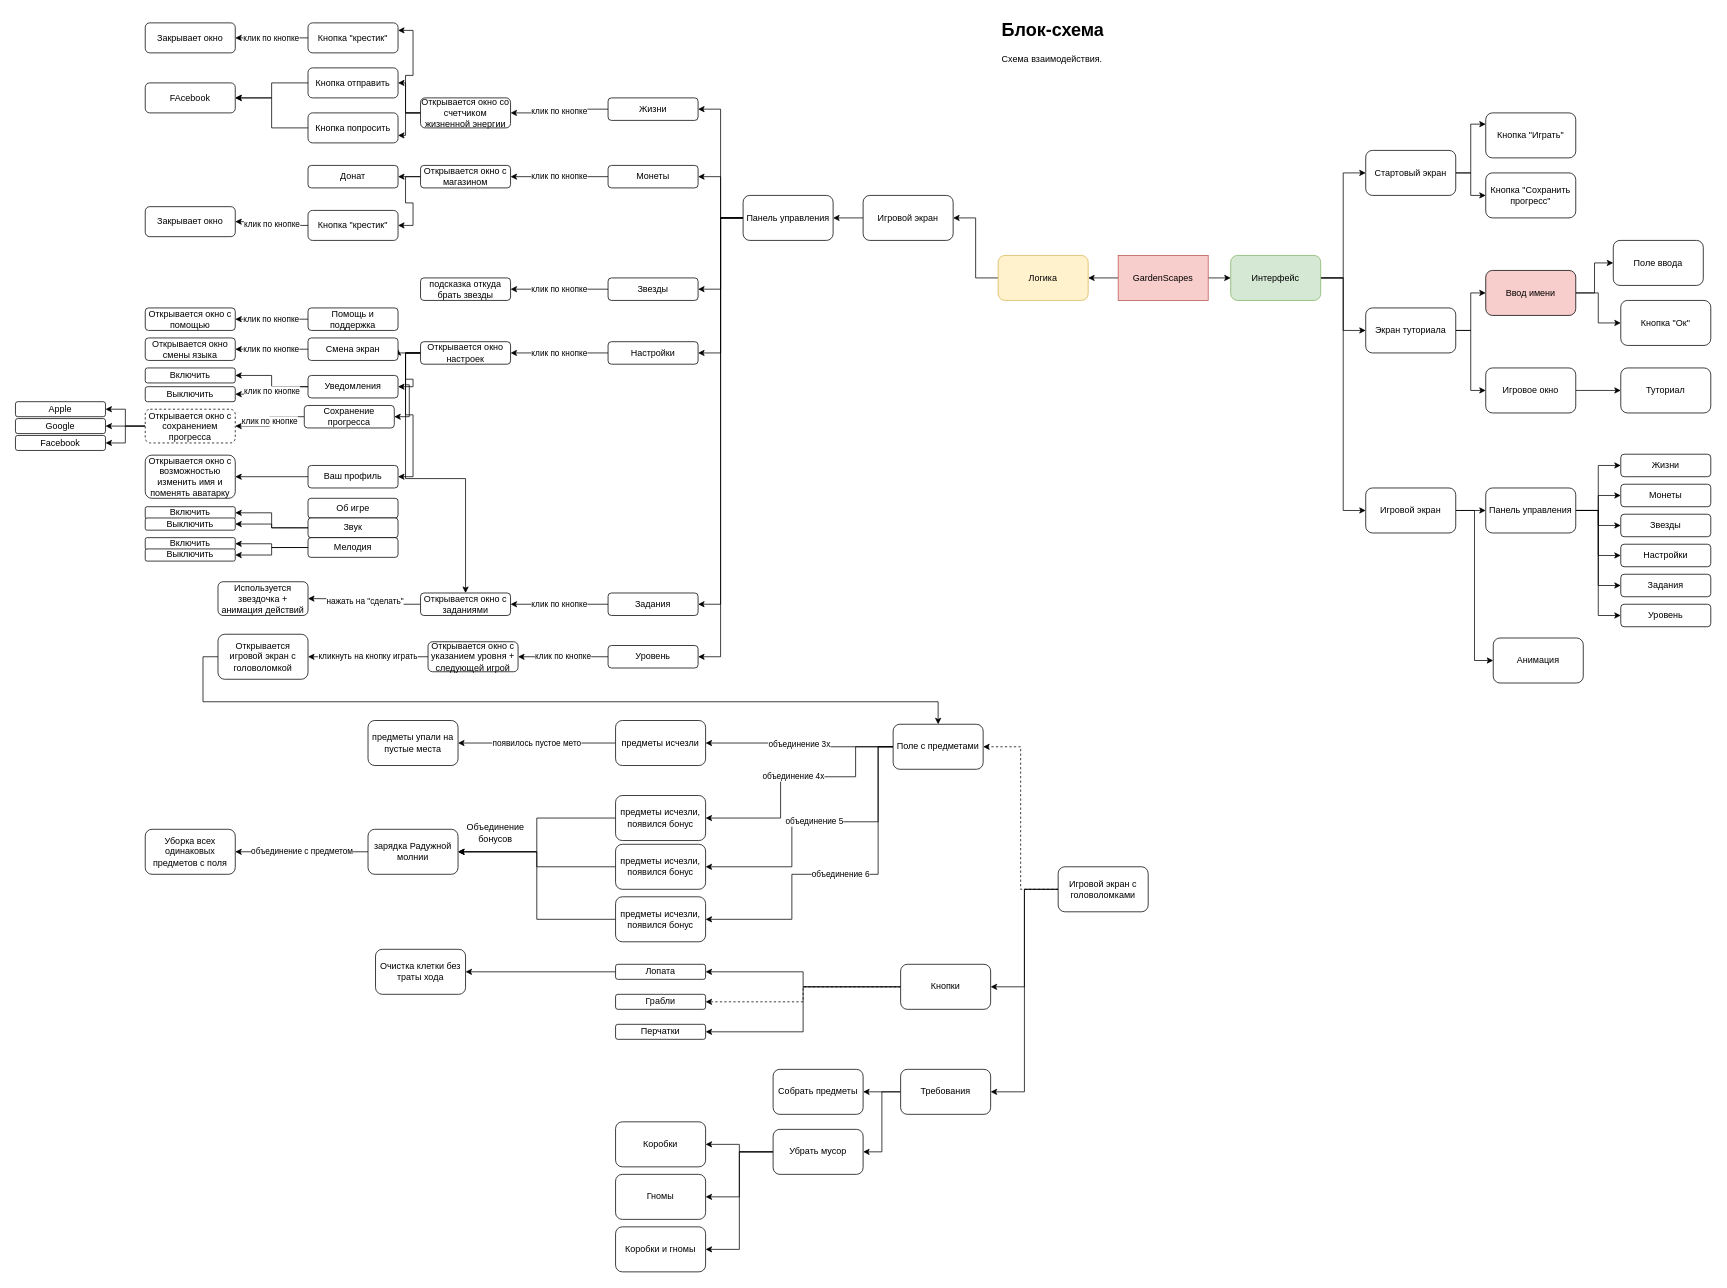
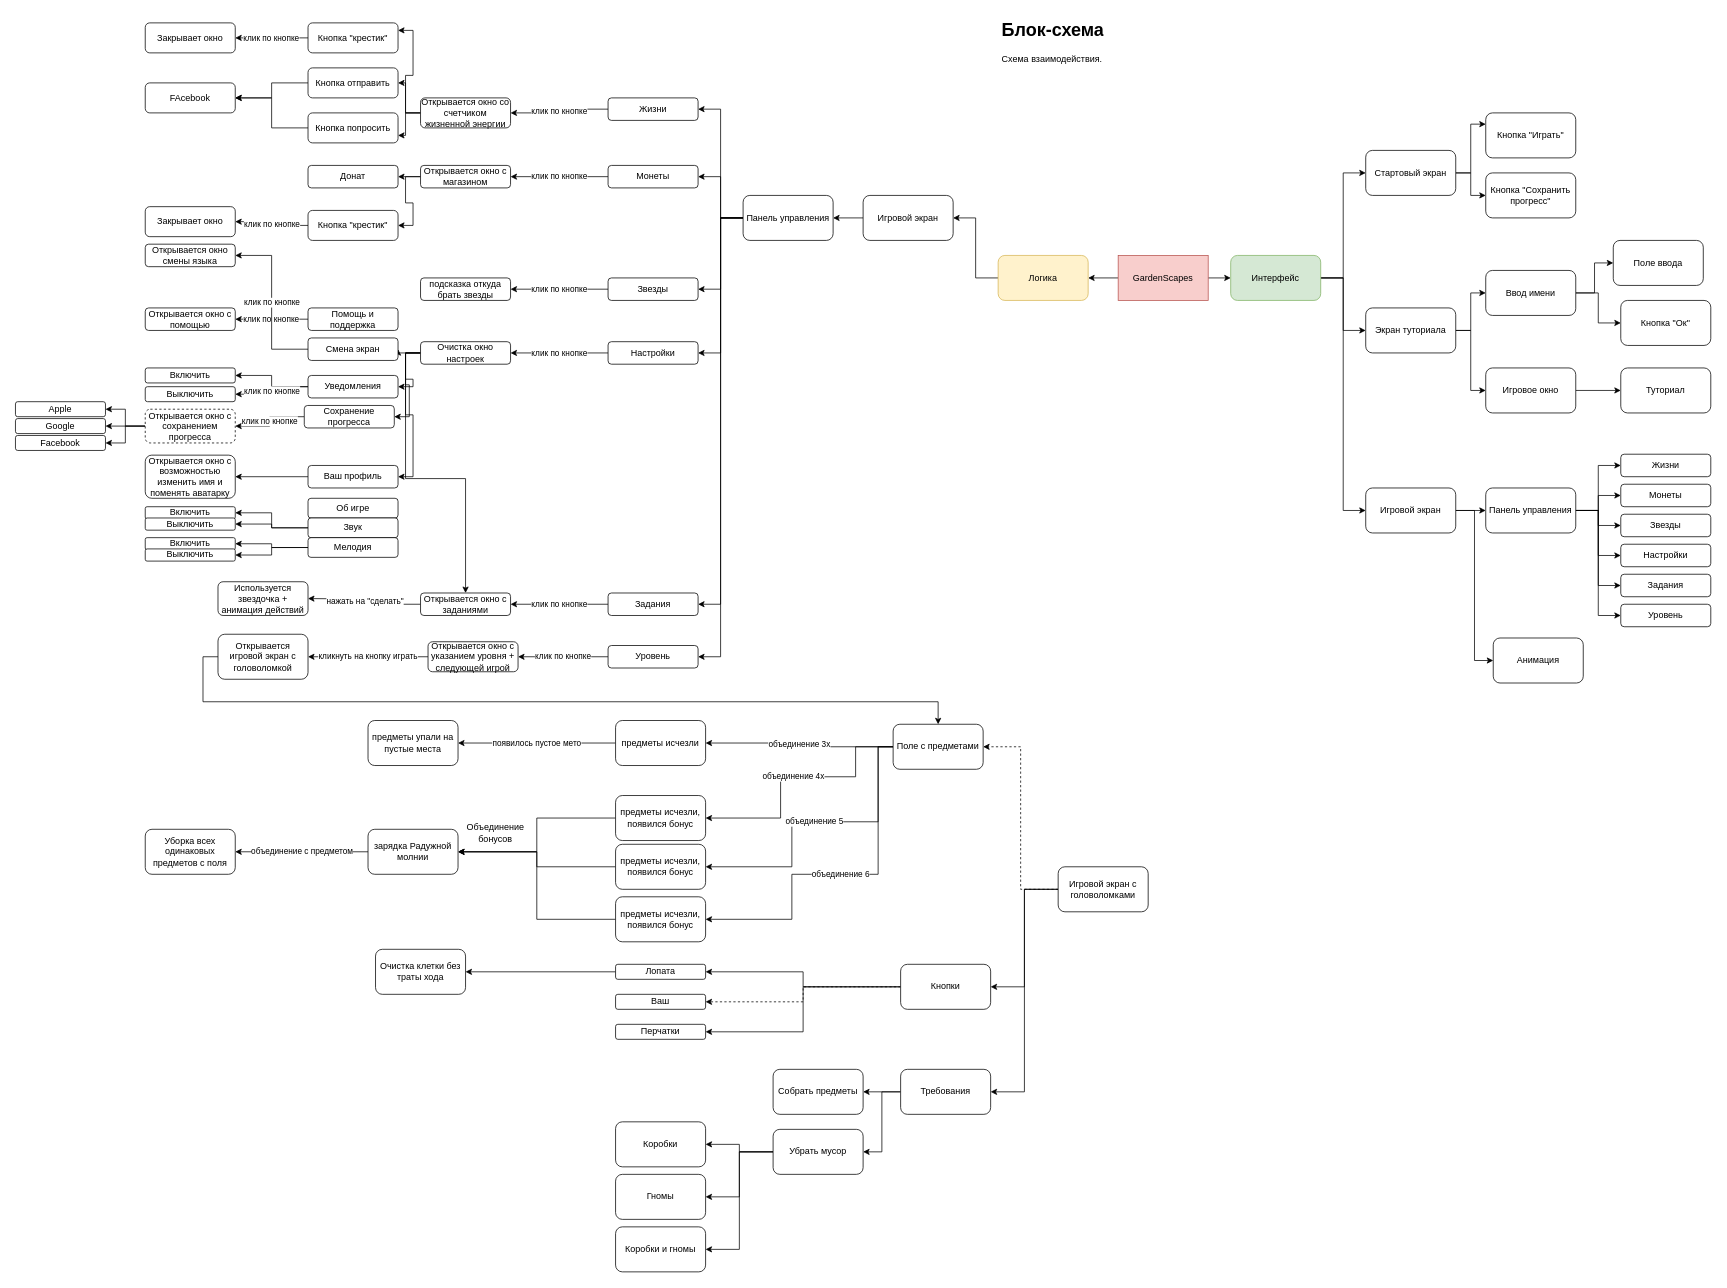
node "Ввод имени": fillcolor #f8cecc -> #ffffff
node "Открывается окно смены языка": moved (190, 349) -> (190, 255)
node "Открывается окно настроек": label "Открывается окно настроек" -> "Очистка окно настроек"
node "Грабли": label "Грабли" -> "Ваш"
